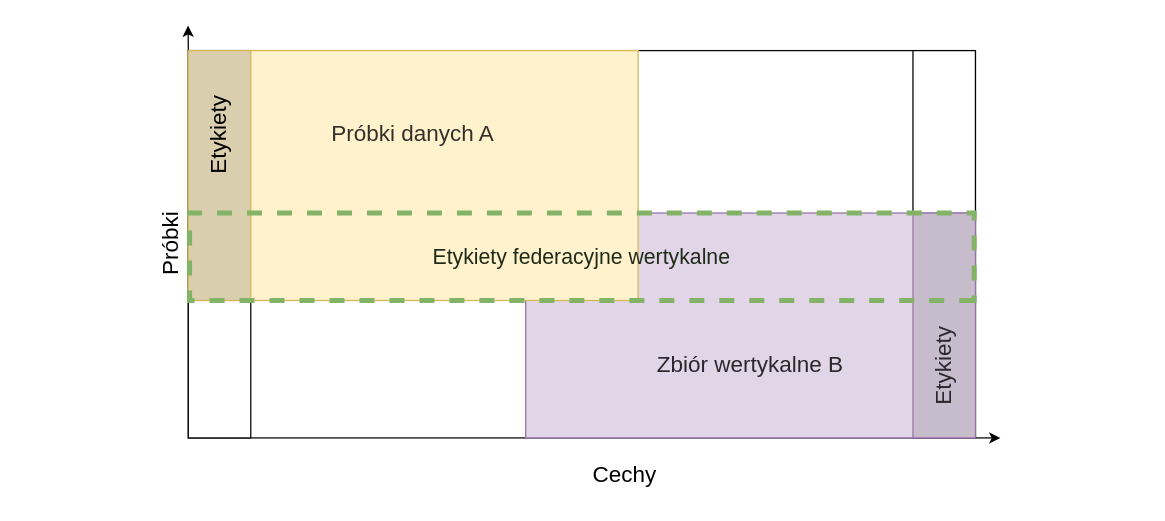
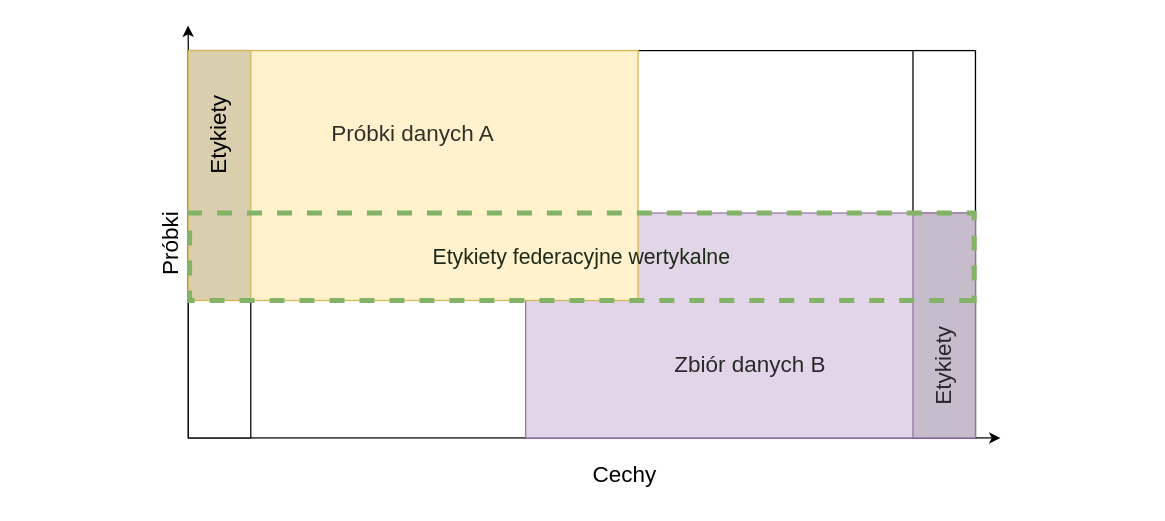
node "Zbiór wertykalne B": label "Zbiór wertykalne B" -> "Zbiór danych B"
